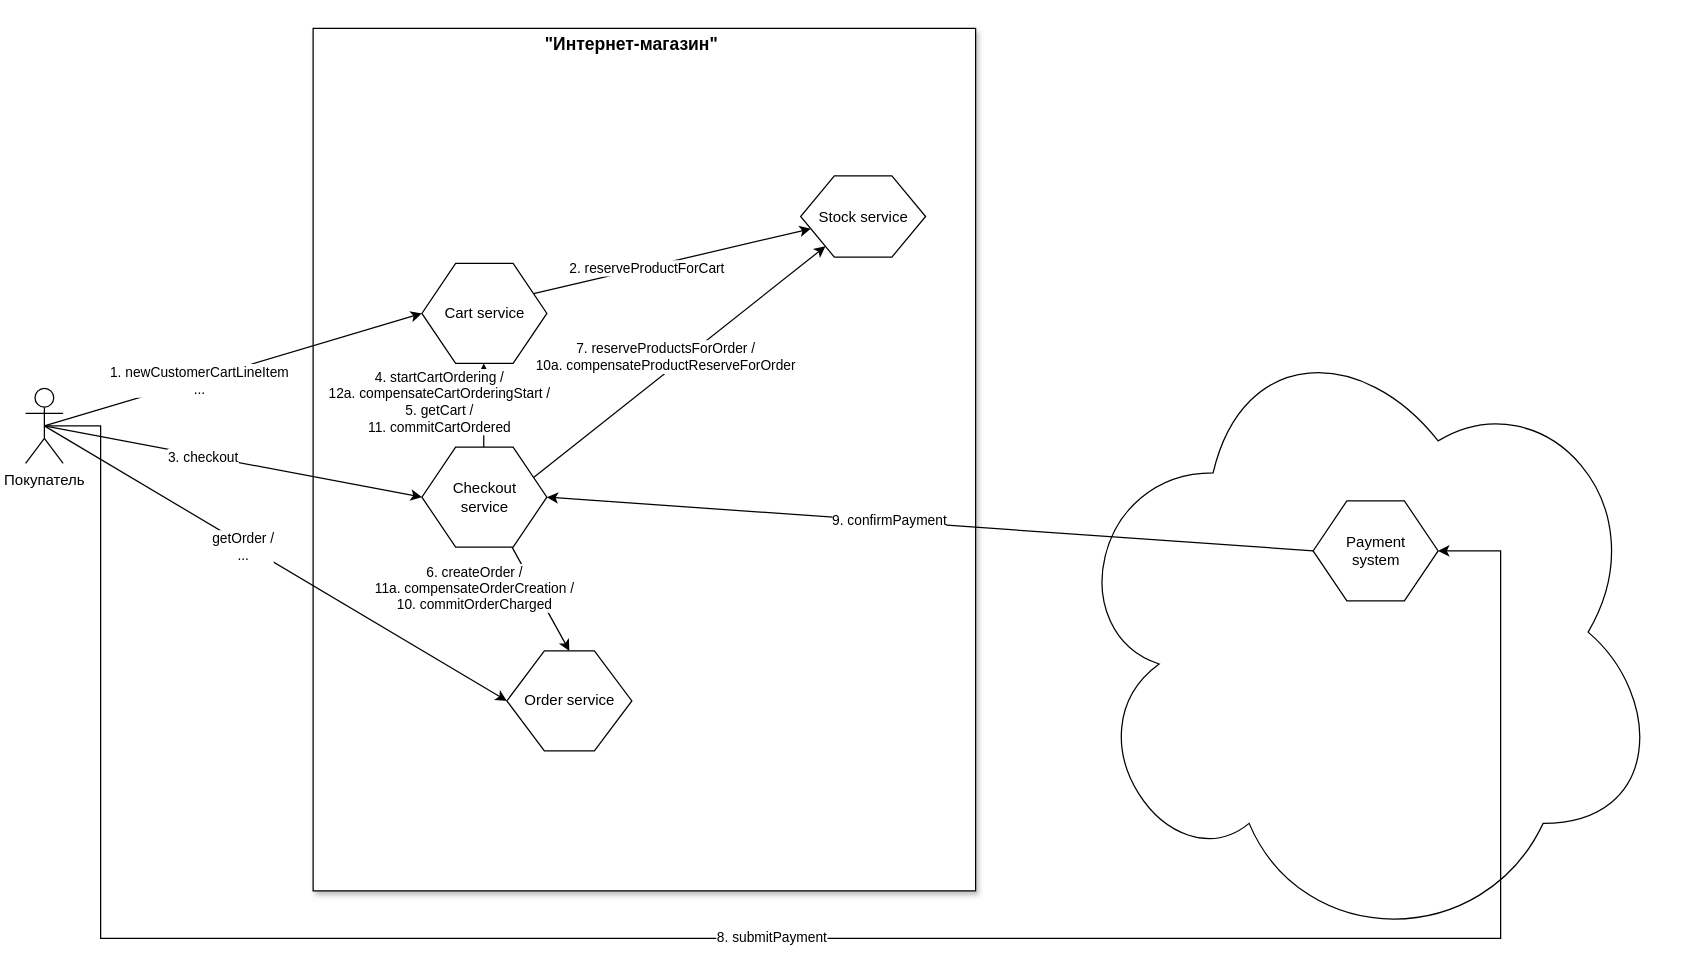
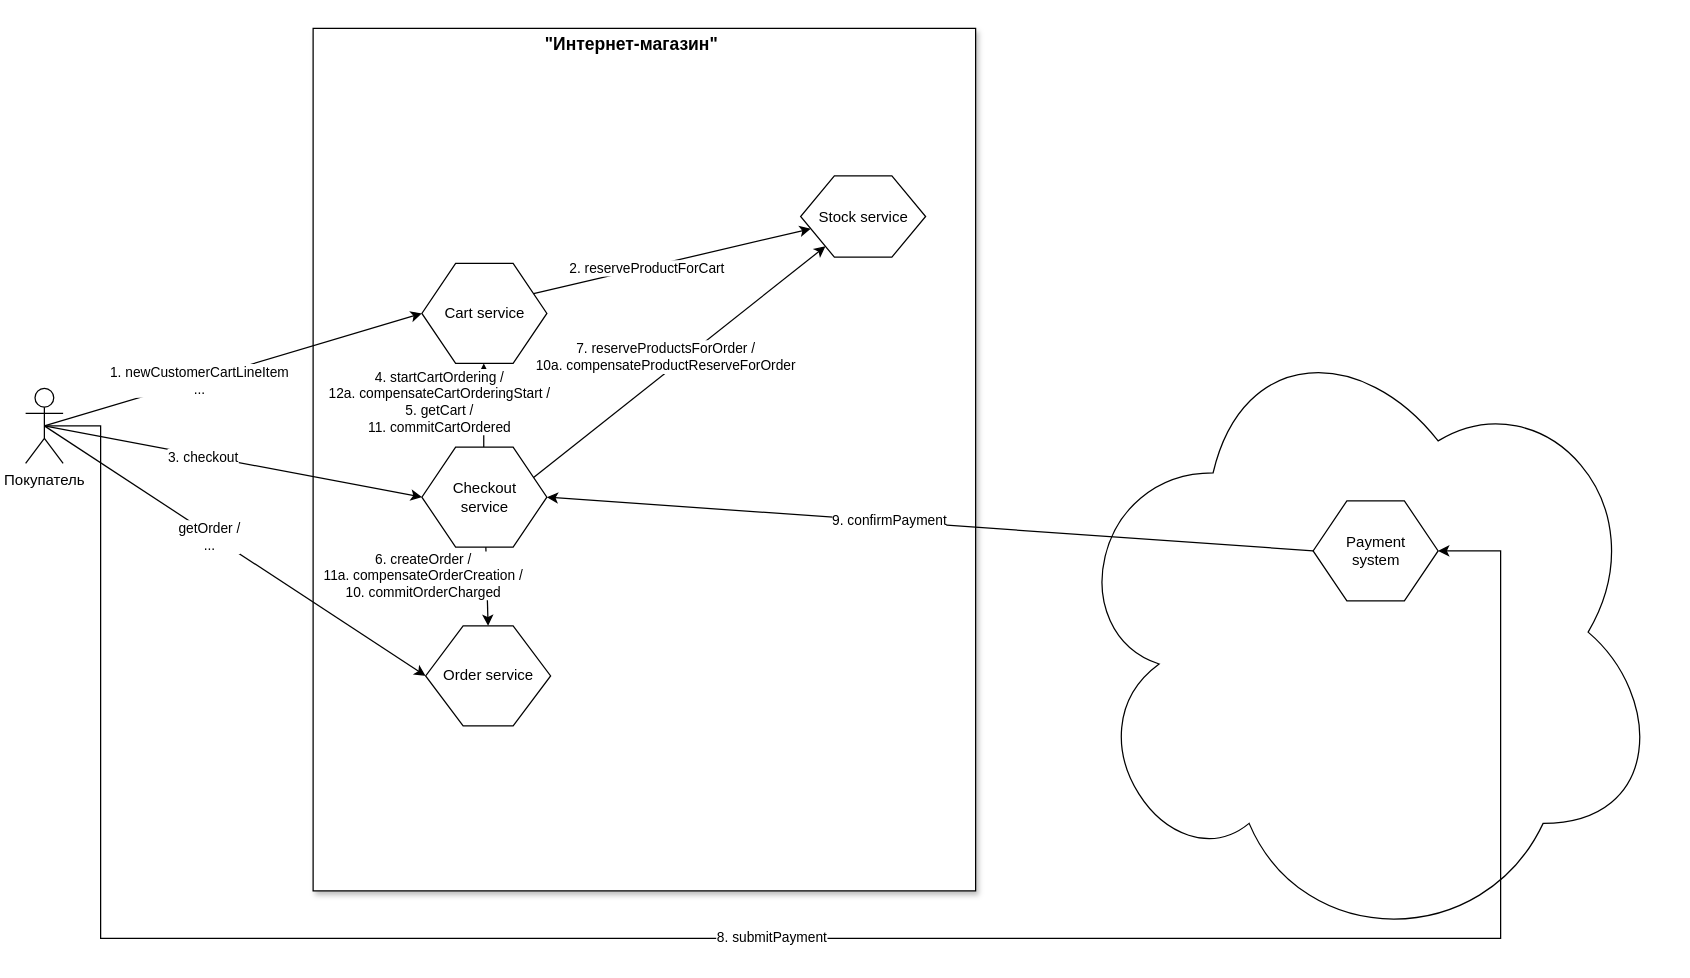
node "Order service": moved (569, 701) -> (488, 676)
